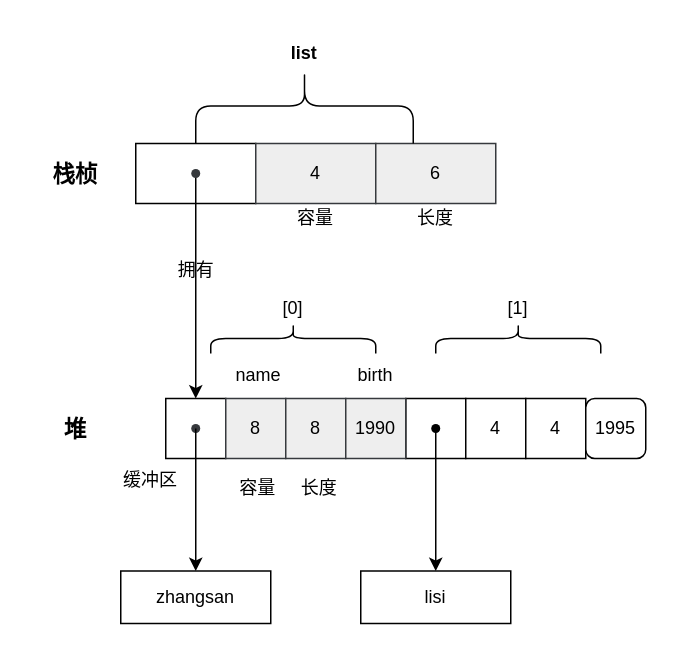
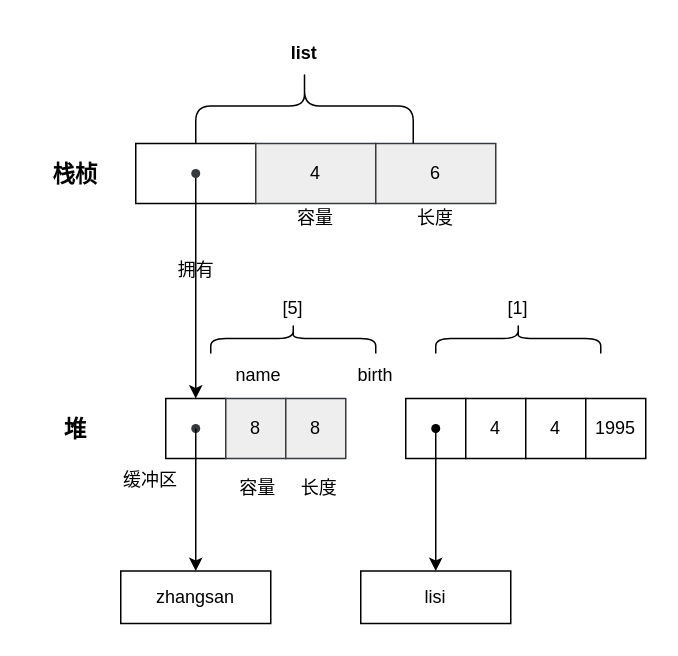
node "[0]": label "[0]" -> "[5]"
node "1990": removed
node "1995": shape rounded rectangle -> rectangle
